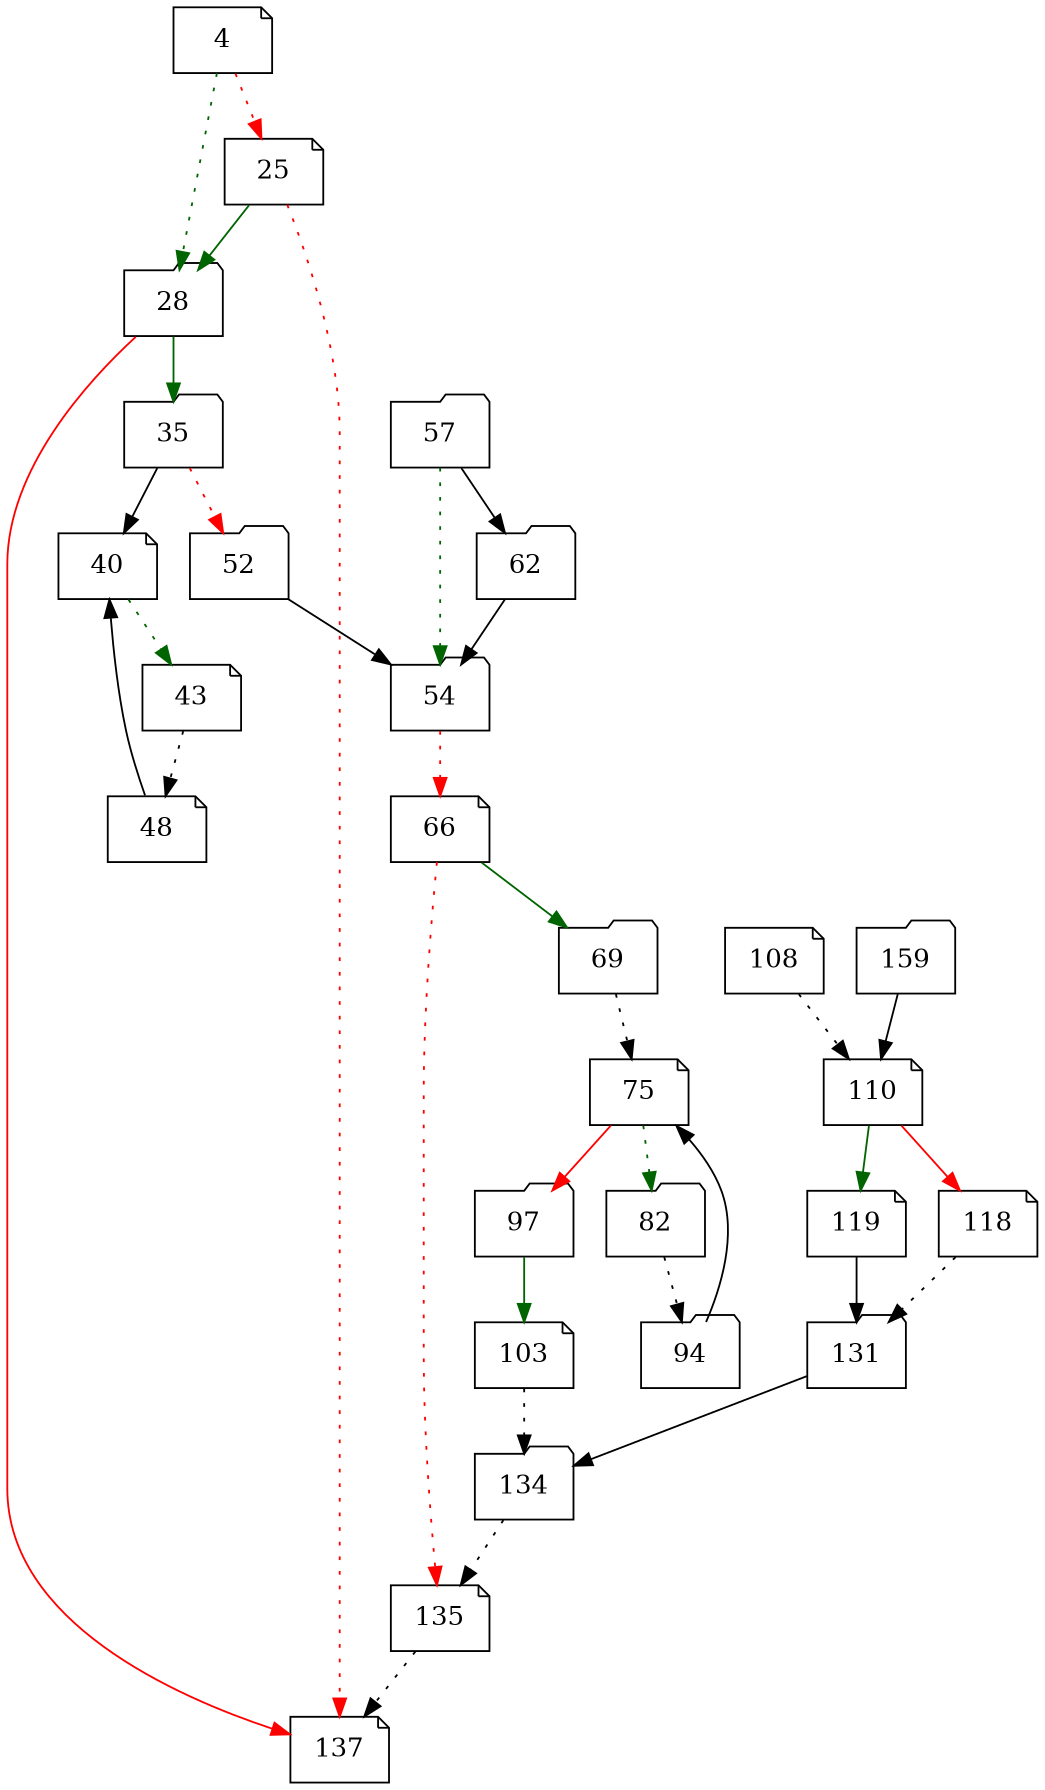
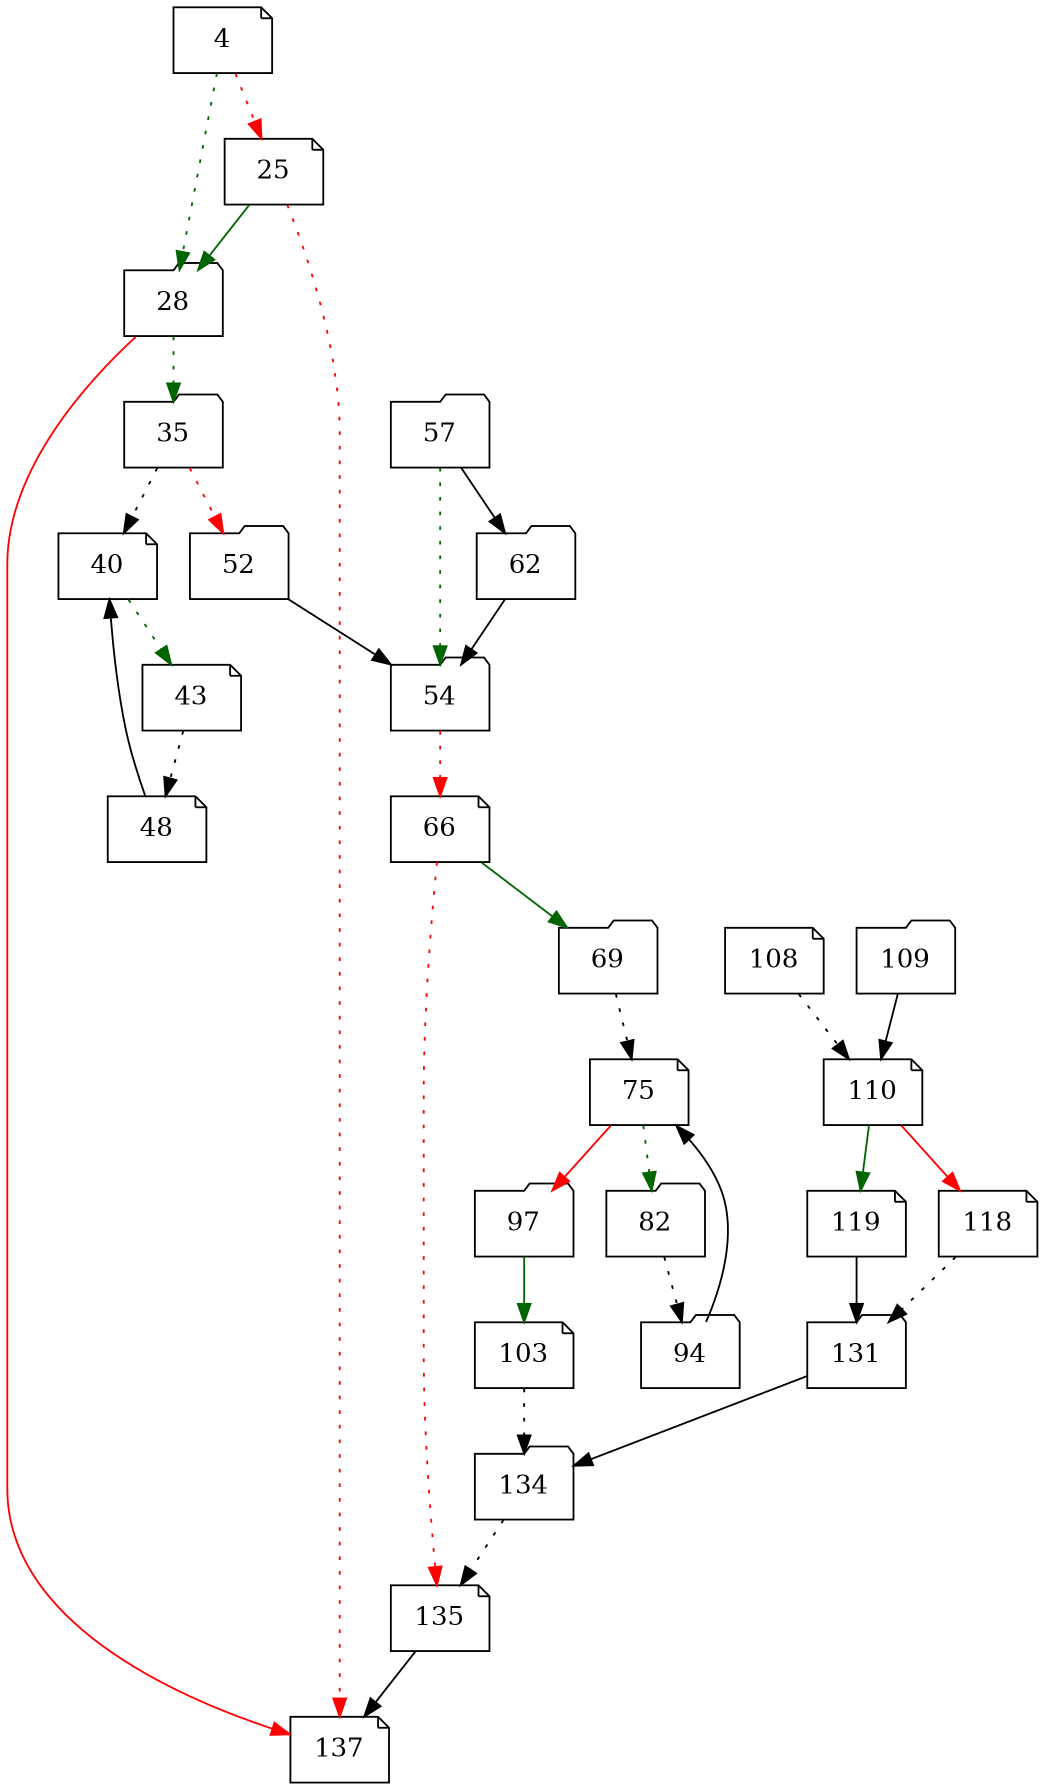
edge "28" -> "35": style solid -> dotted
edge "35" -> "40": style solid -> dotted
node "159": label "159" -> "109"
edge "135" -> "137": style dotted -> solid
